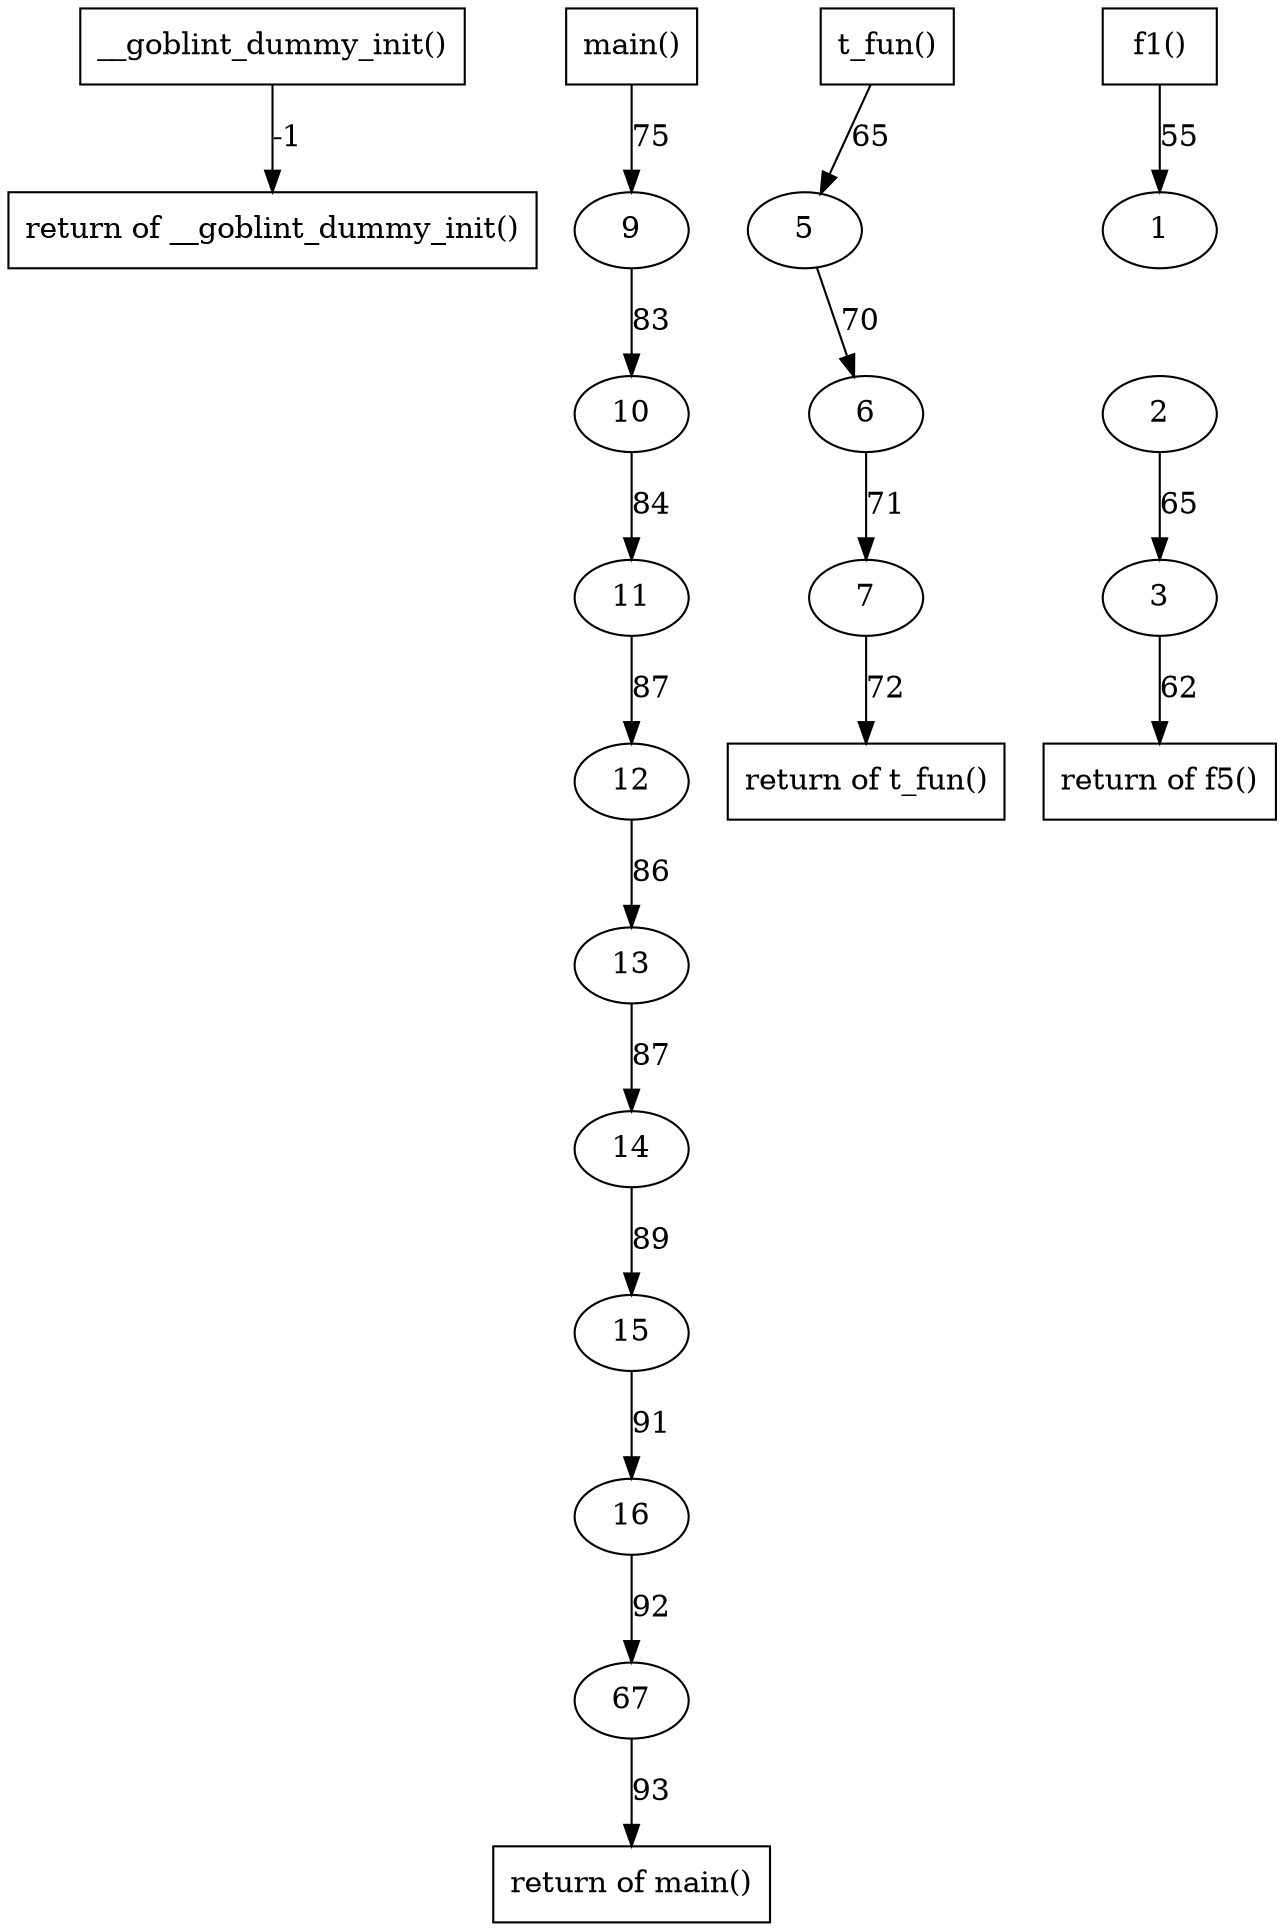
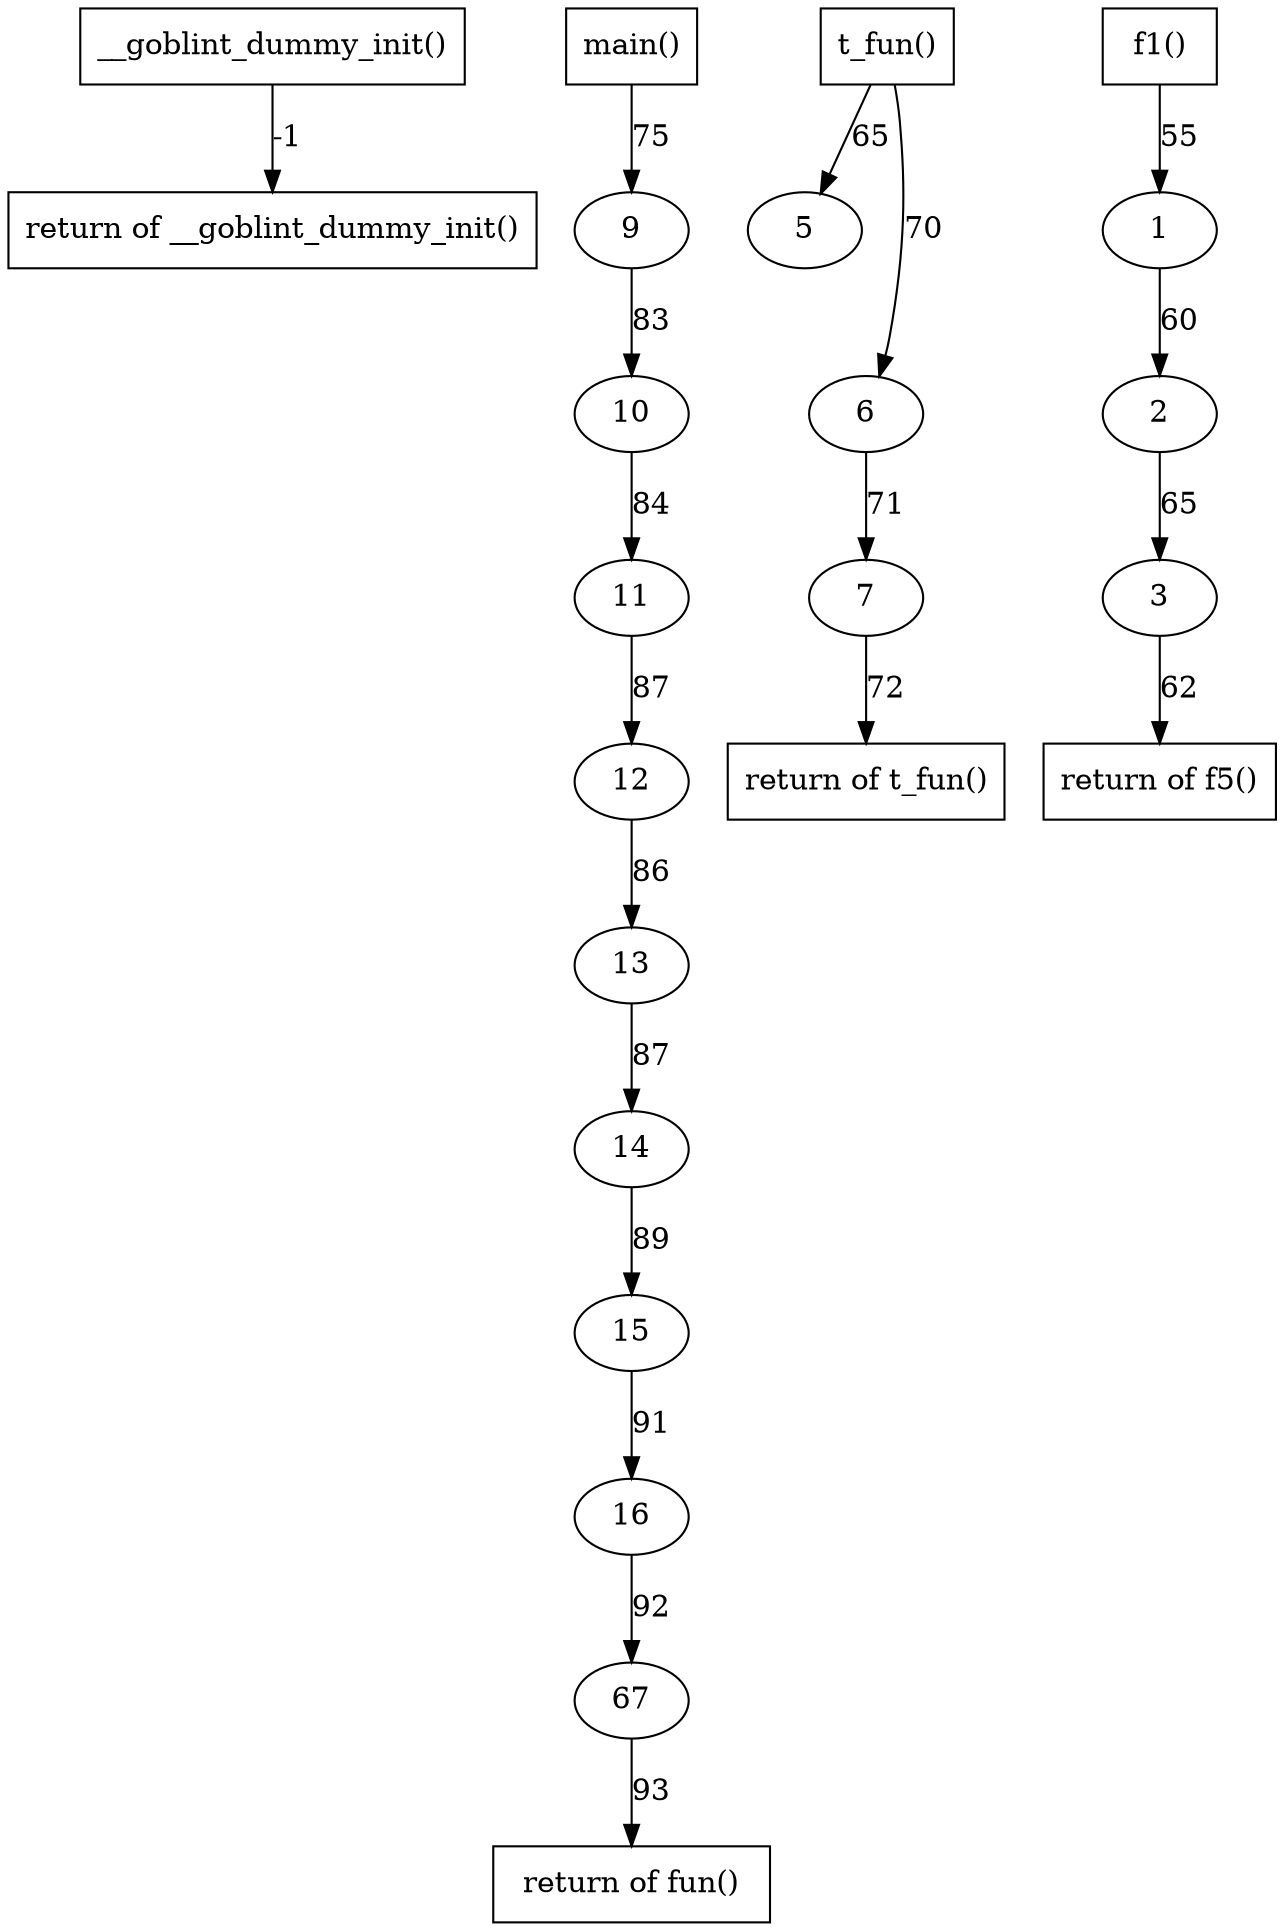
edge "5" -> "6": now "t_fun()" -> "6"
edge "1" -> "2": added, label "60"
node "return of main()": label "return of main()" -> "return of fun()"
